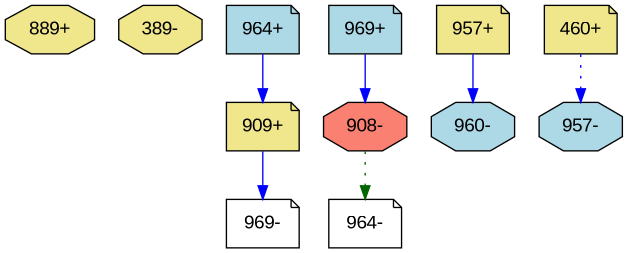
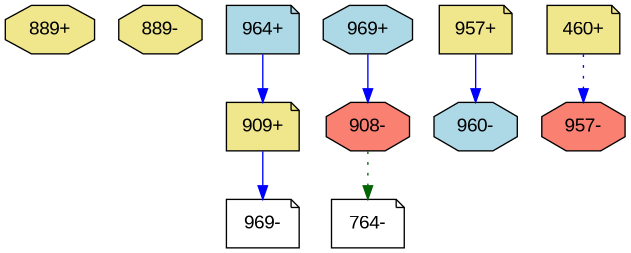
node "389-": label "389-" -> "889-"
node "969+": shape note -> octagon
node "957-": fillcolor lightblue -> salmon
node "964-": label "964-" -> "764-"
